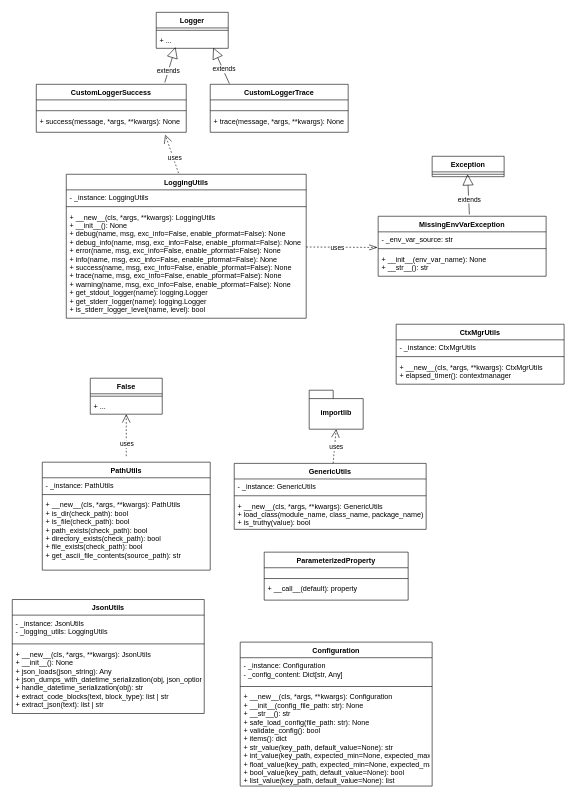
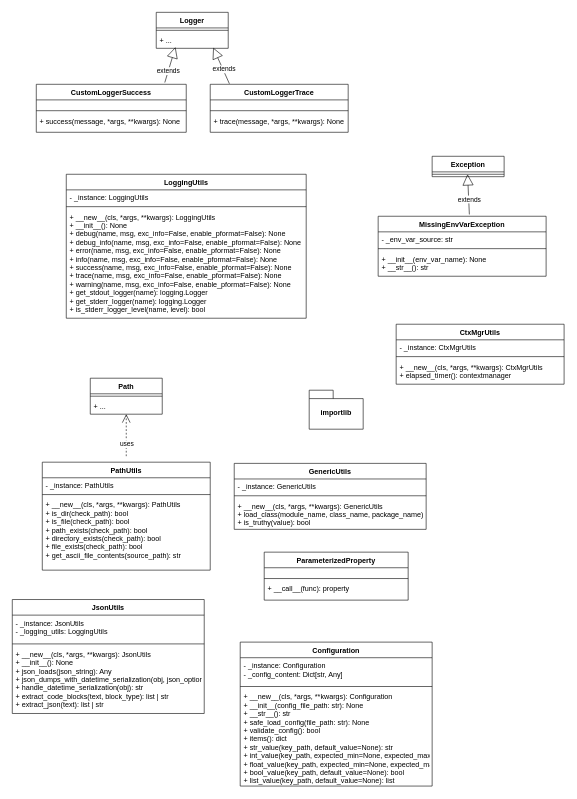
edge "LoggingUtils" -> "+ success(message, *args, **kwargs): None": removed, label "uses"
edge "LoggingUtils" -> "- _env_var_source: str": removed, label "uses"
node "False": label "False" -> "Path"
edge "GenericUtils" -> "importlib": removed, label "uses"
node "+ __call__(default): property": label "+ __call__(default): property" -> "+ __call__(func): property"
